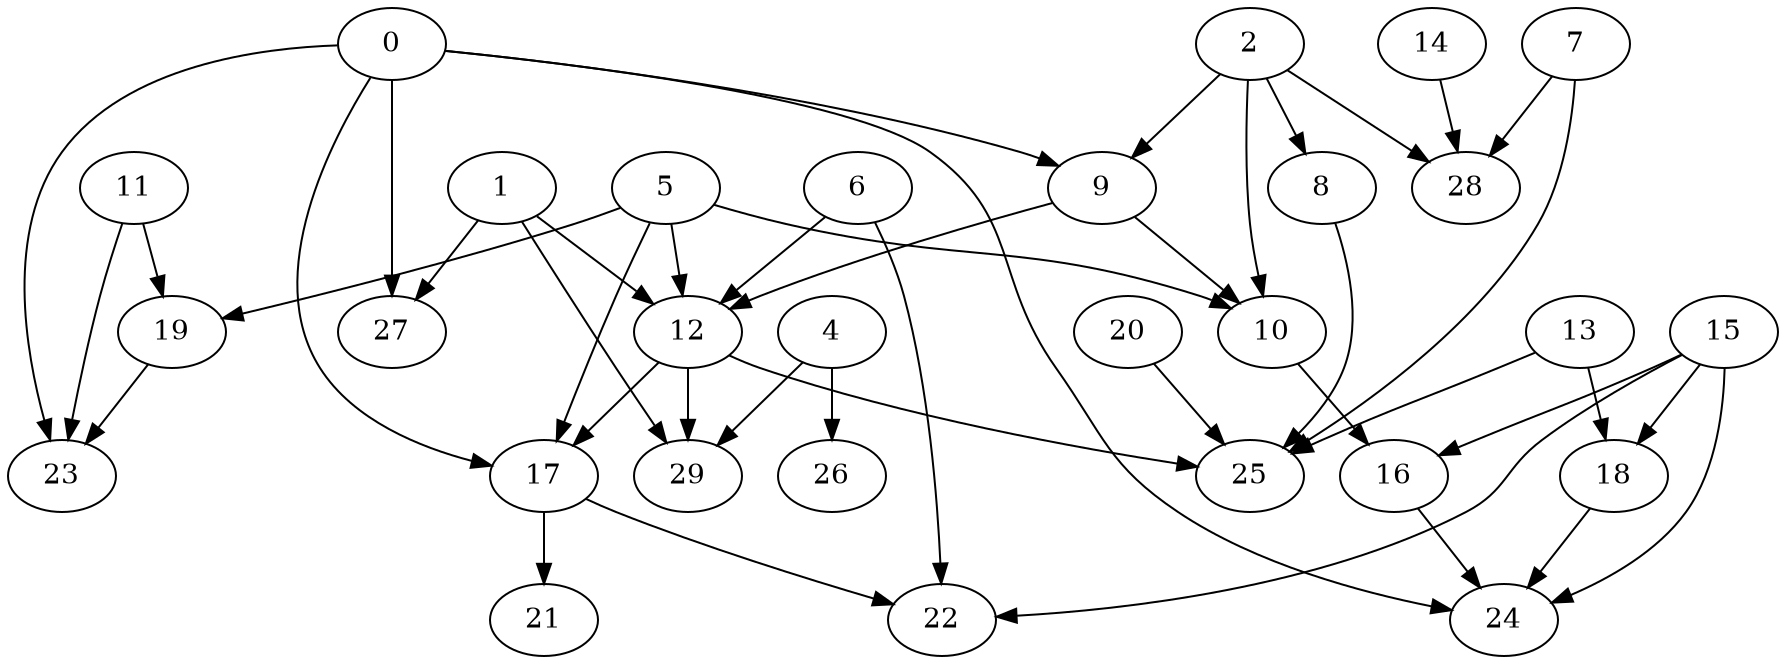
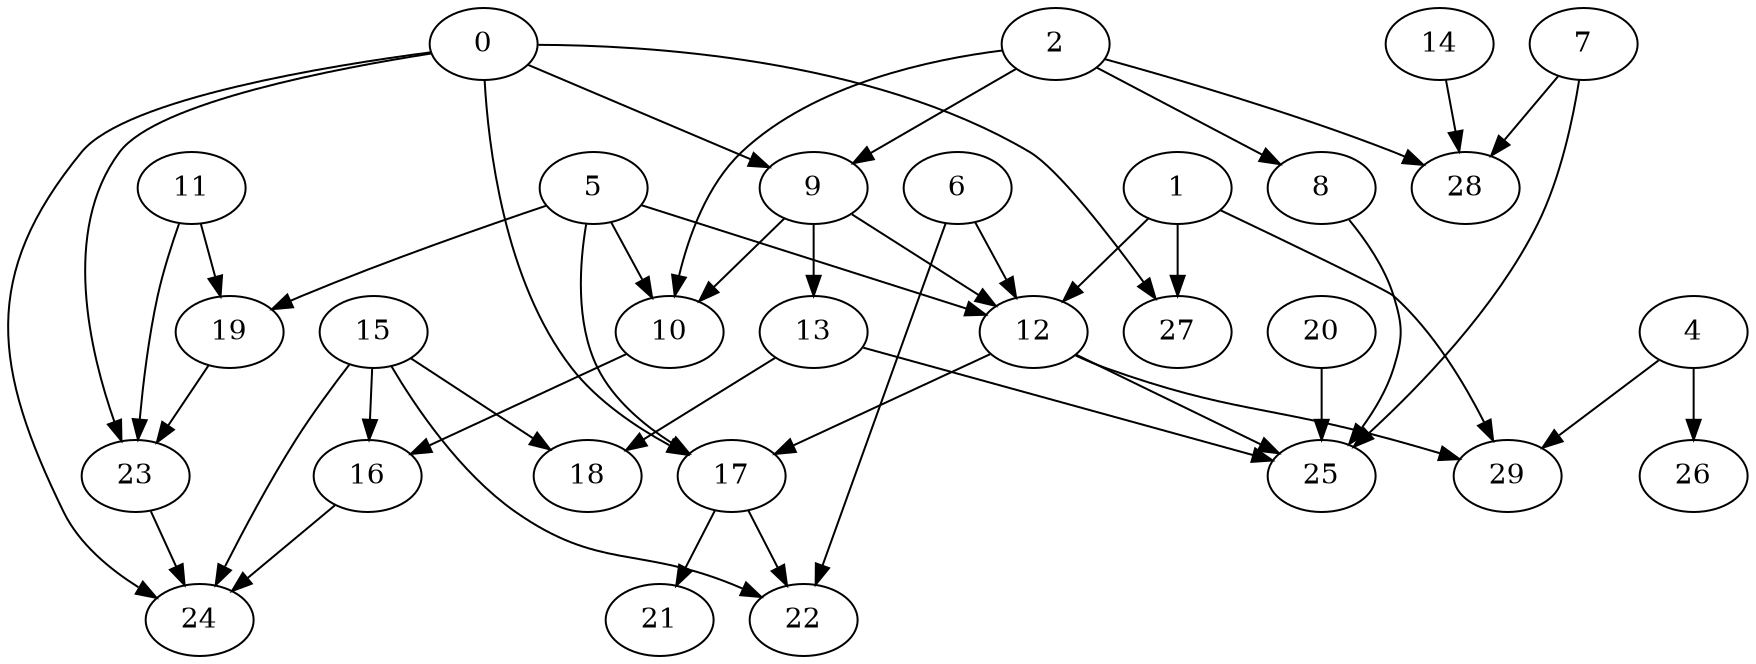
edge "9" -> "13": added
edge "18" -> "24": now "23" -> "24"
